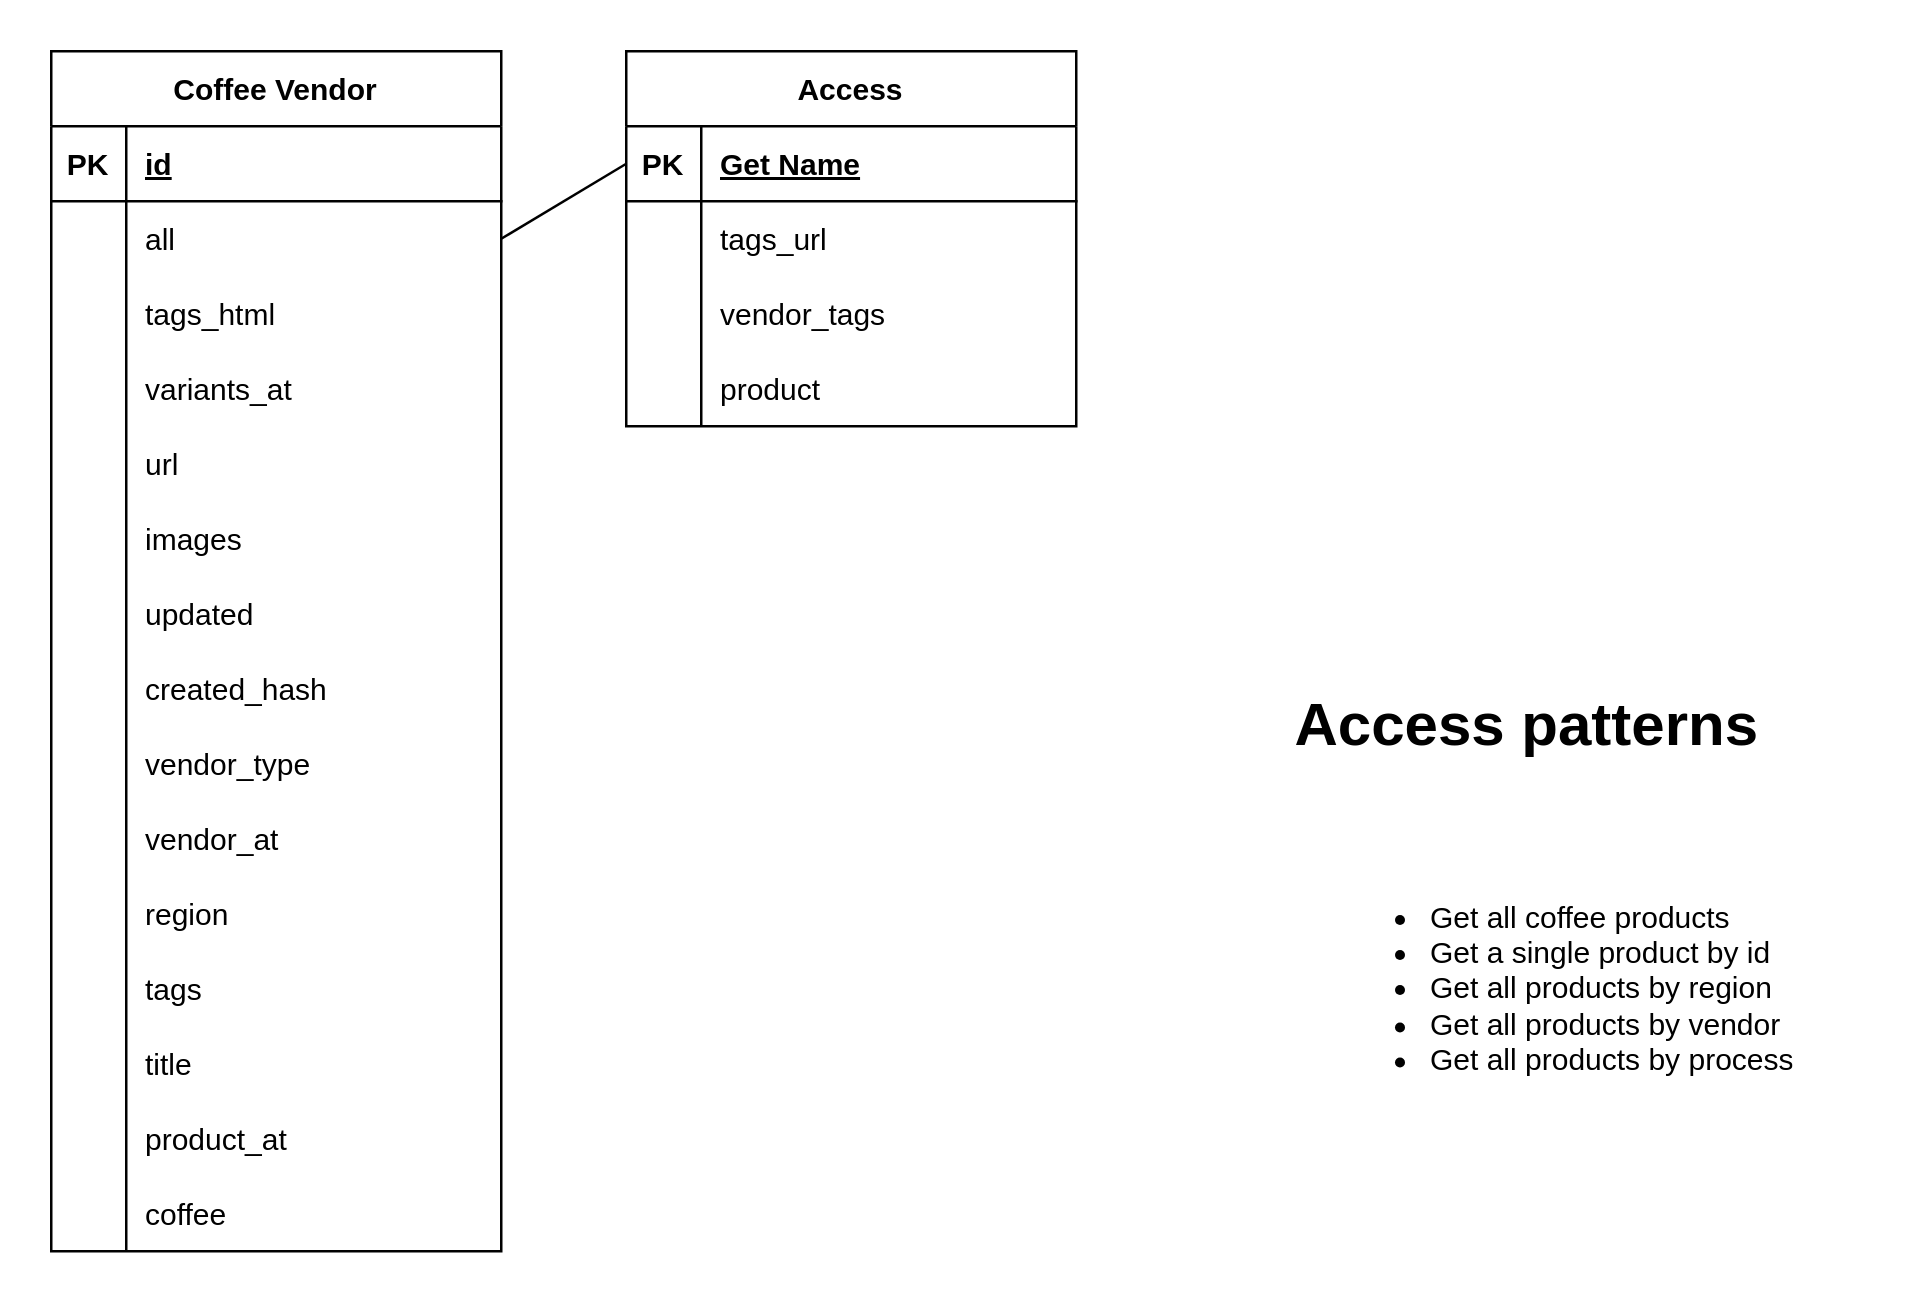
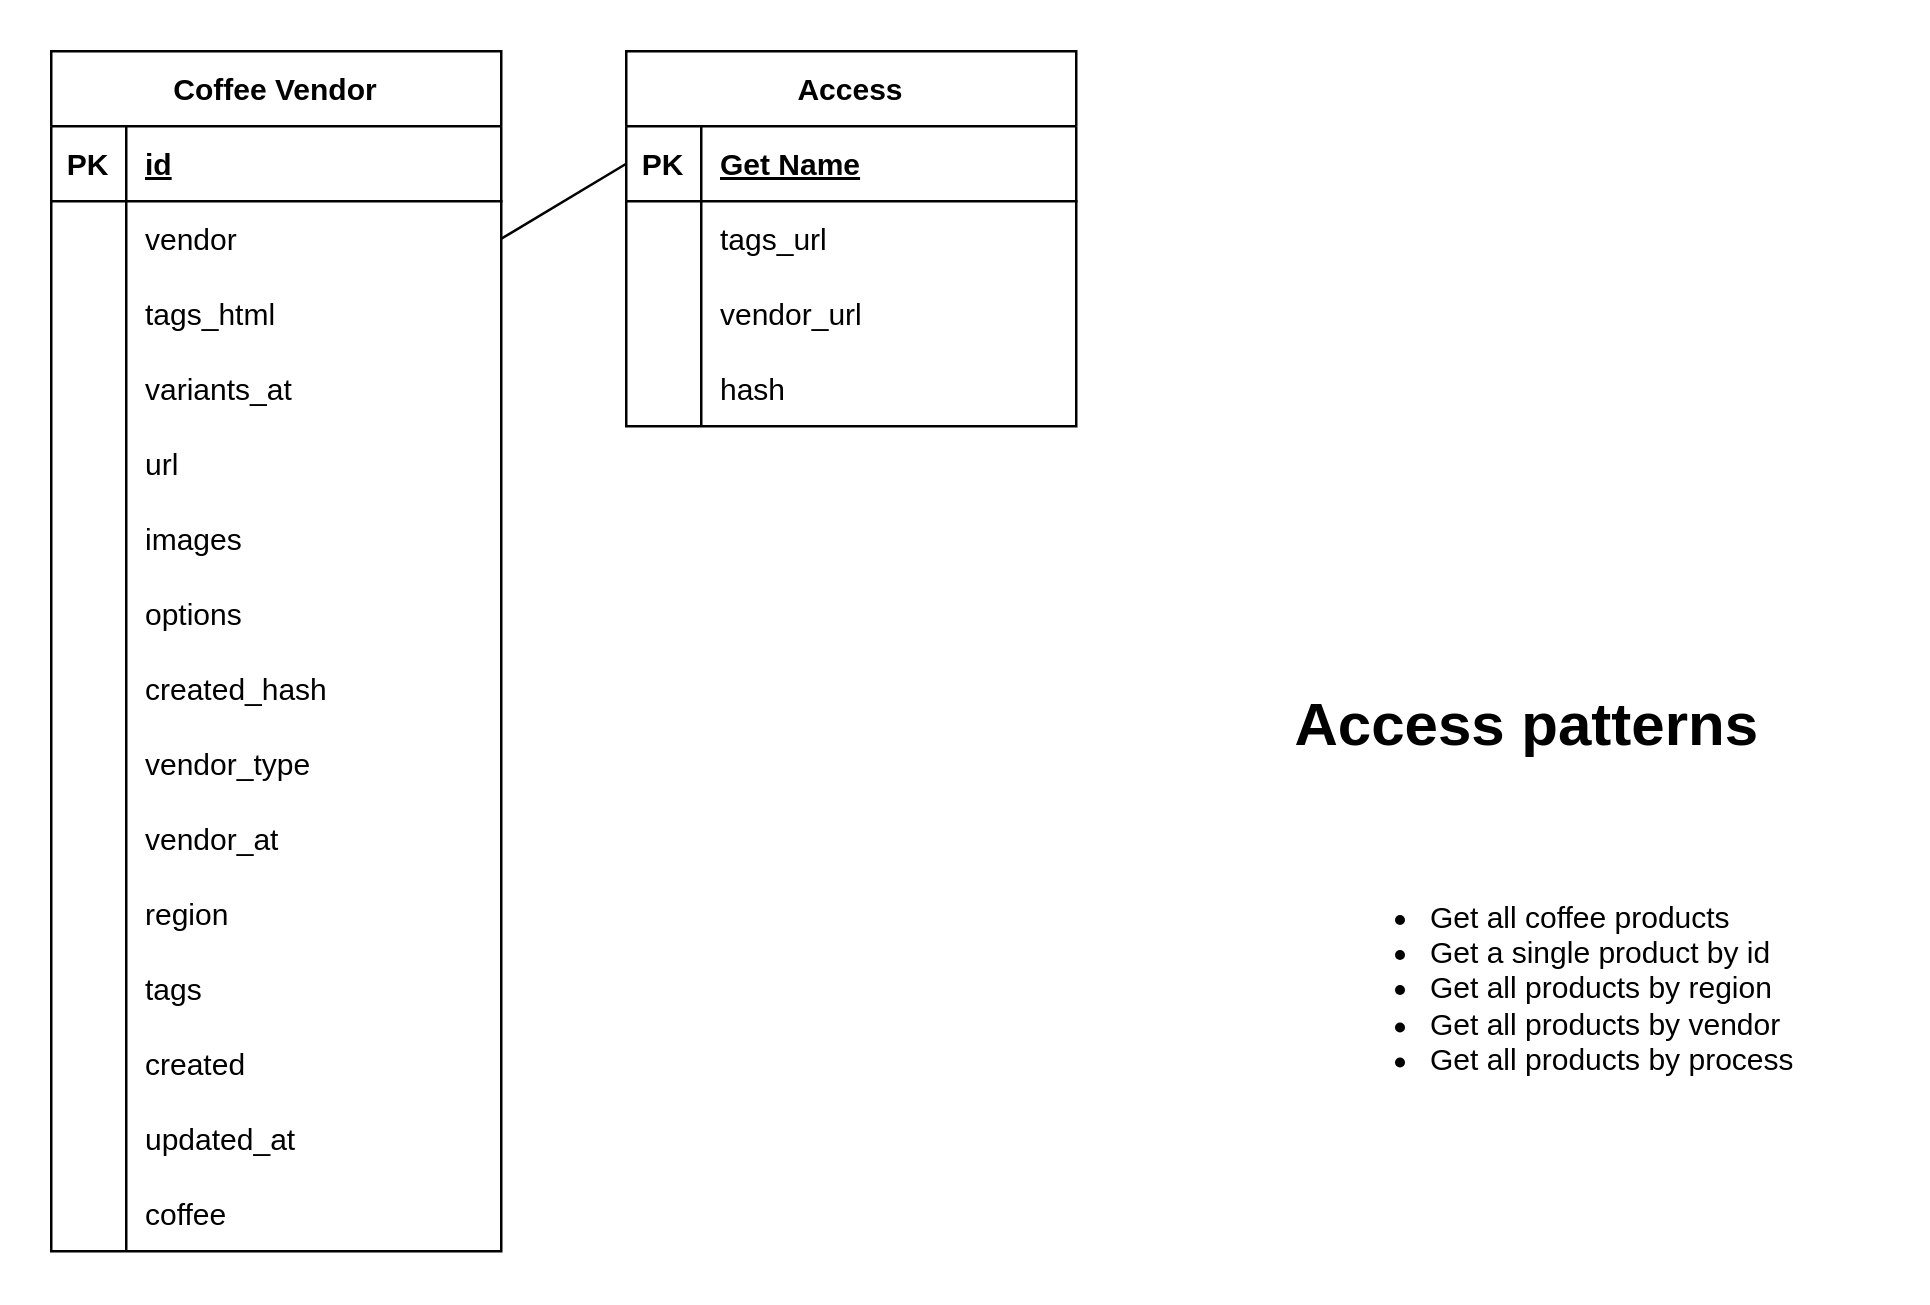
node "all": label "all" -> "vendor"
node "vendor_tags": label "vendor_tags" -> "vendor_url"
node "product": label "product" -> "hash"
node "updated": label "updated" -> "options"
node "title": label "title" -> "created"
node "product_at": label "product_at" -> "updated_at"
